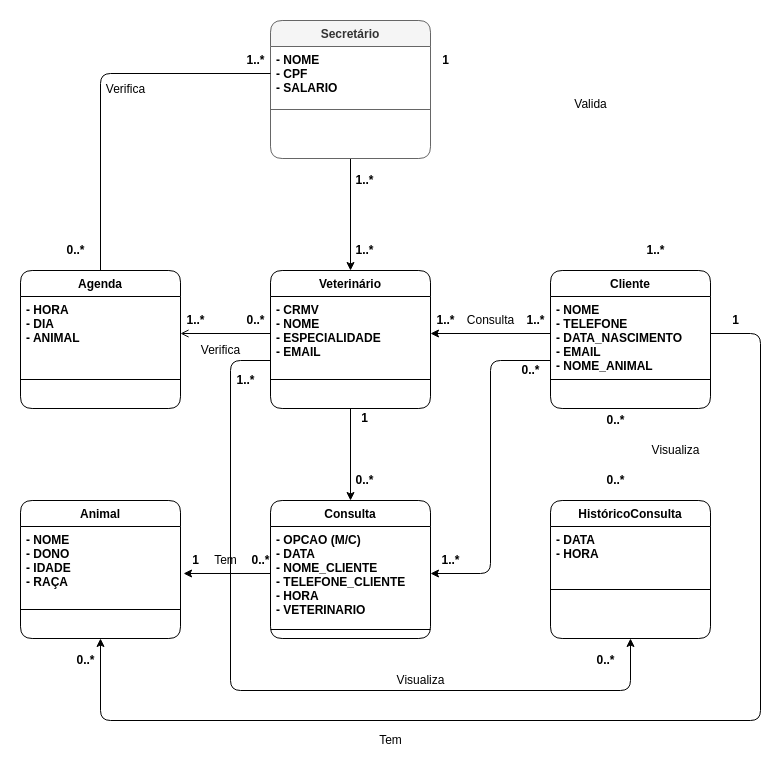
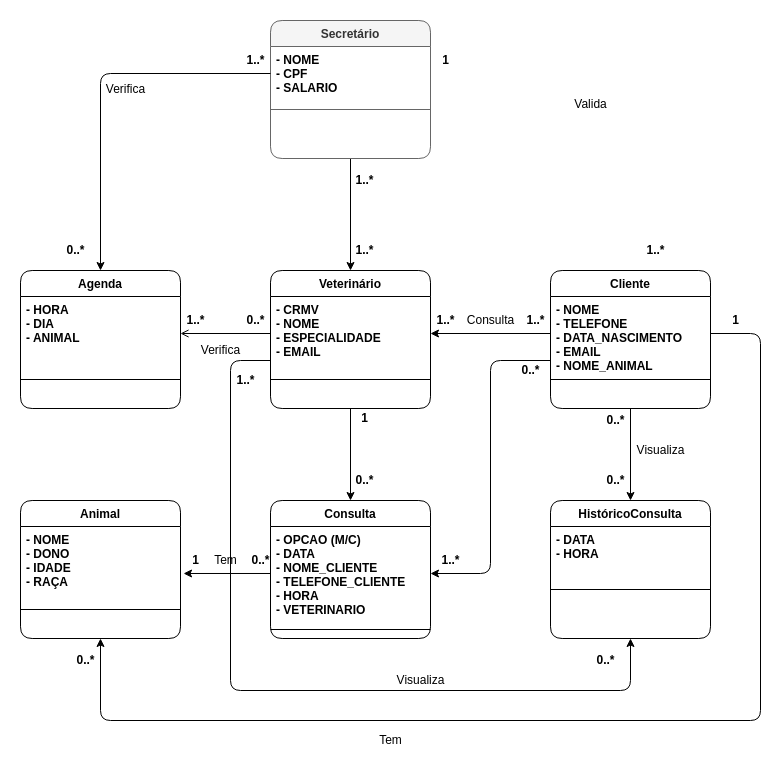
edge "- NOME - CPF - SALARIO" -- "Agenda": arrowhead none -> classic
node "Visualiza": moved (676, 451) -> (661, 451)
edge "Cliente" -> "HistóricoConsulta": added
